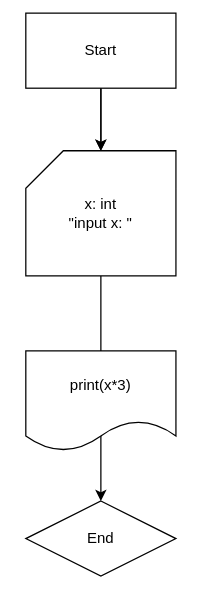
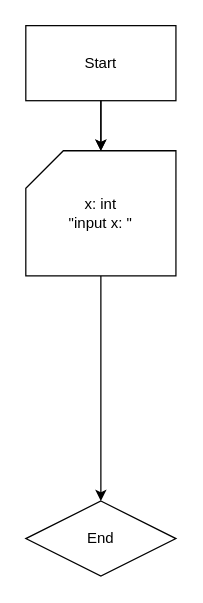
node "Start": moved (101, 51) -> (101, 63)
node "print(x*3)": removed
